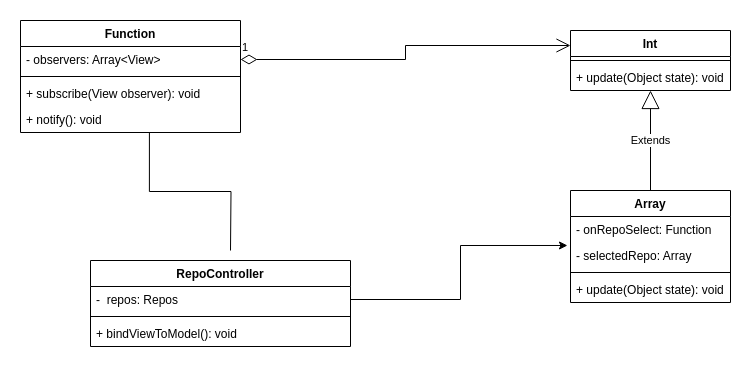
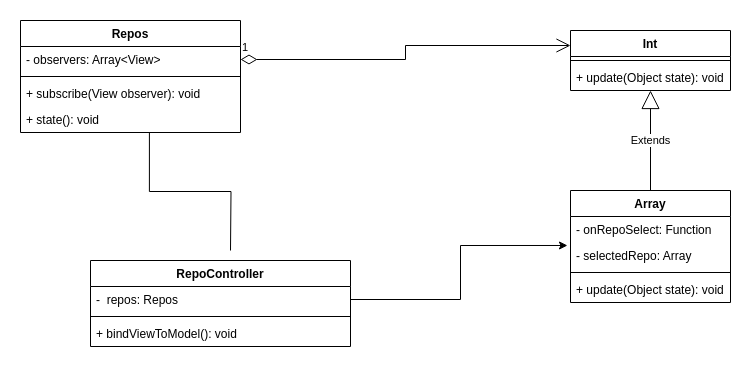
node "Function": label "Function" -> "Repos"
node "+ notify(): void": label "+ notify(): void" -> "+ state(): void"
